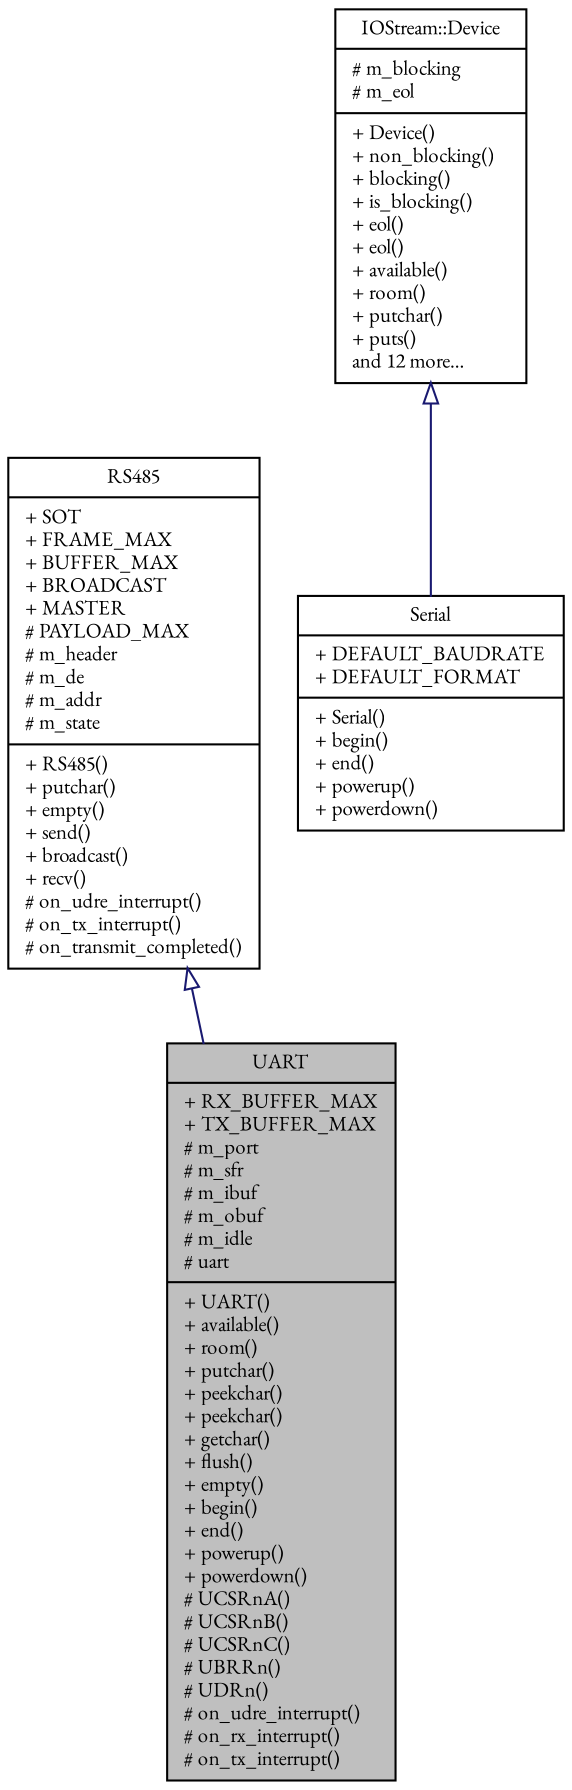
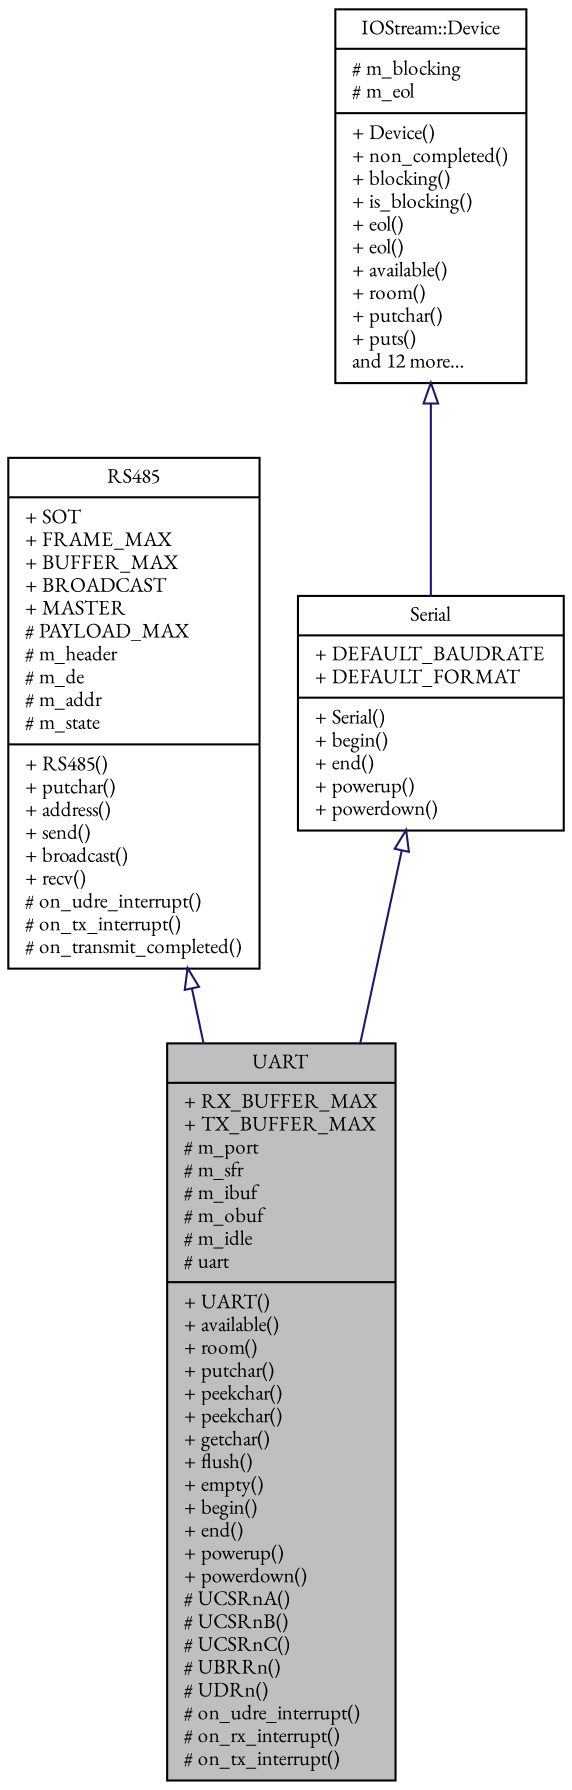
node "IOStream::Device": text "+ non_blocking()" -> "+ non_completed()"
node "RS485": text "+ empty()" -> "+ address()"
edge "UART" -> "Serial": added
